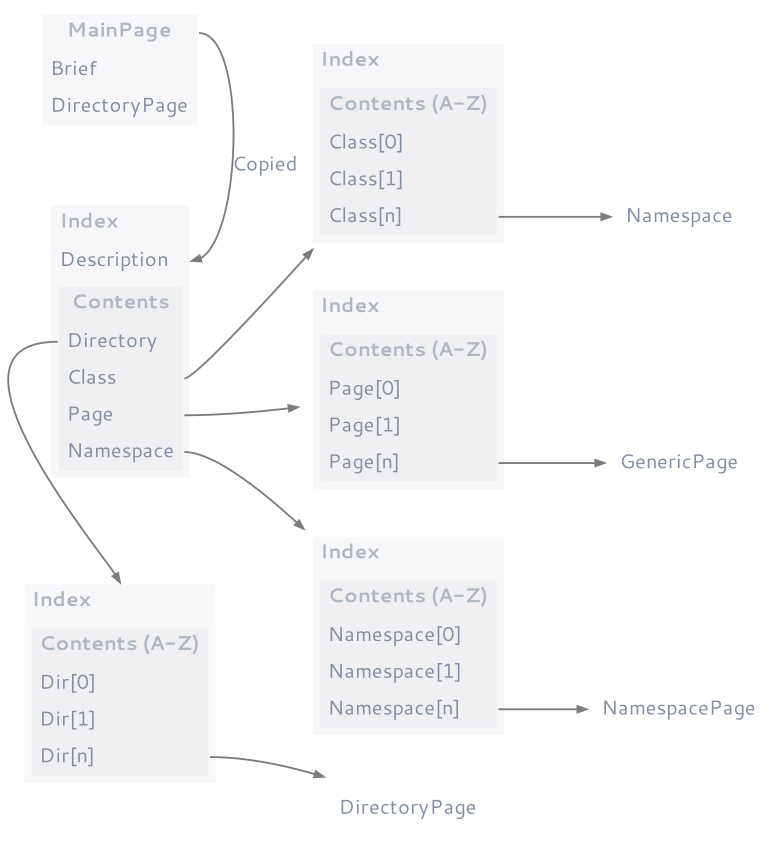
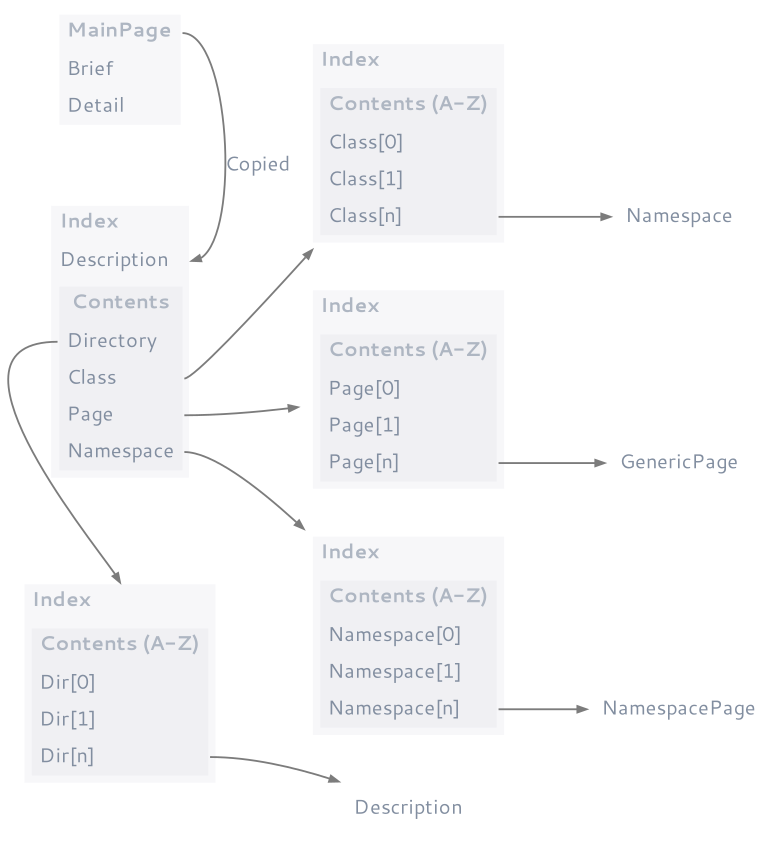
node "MainPage": text "DirectoryPage" -> "Detail"
node "DirectoryPage": label "DirectoryPage" -> "Description"
